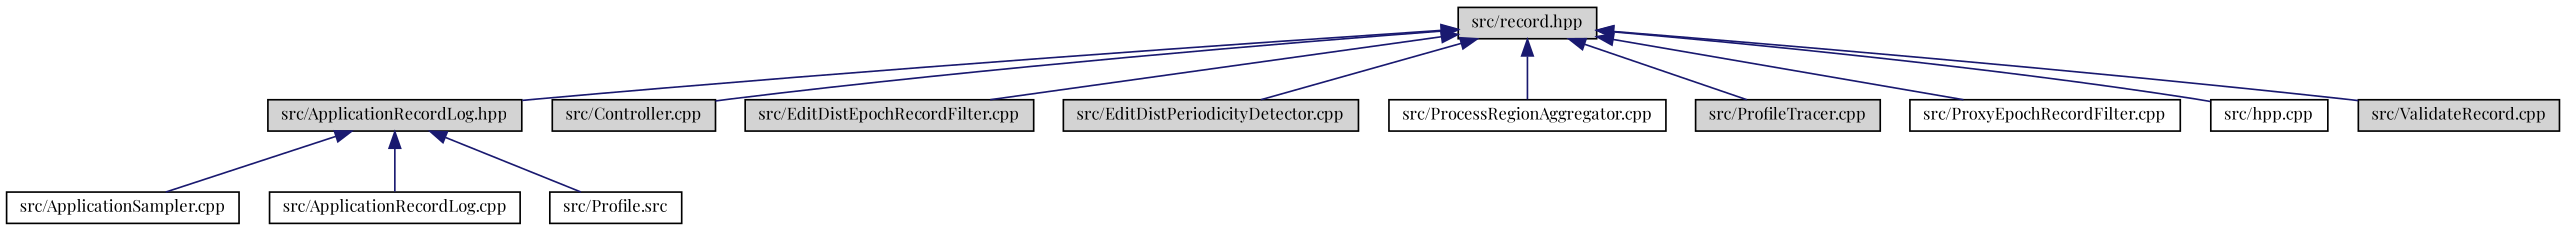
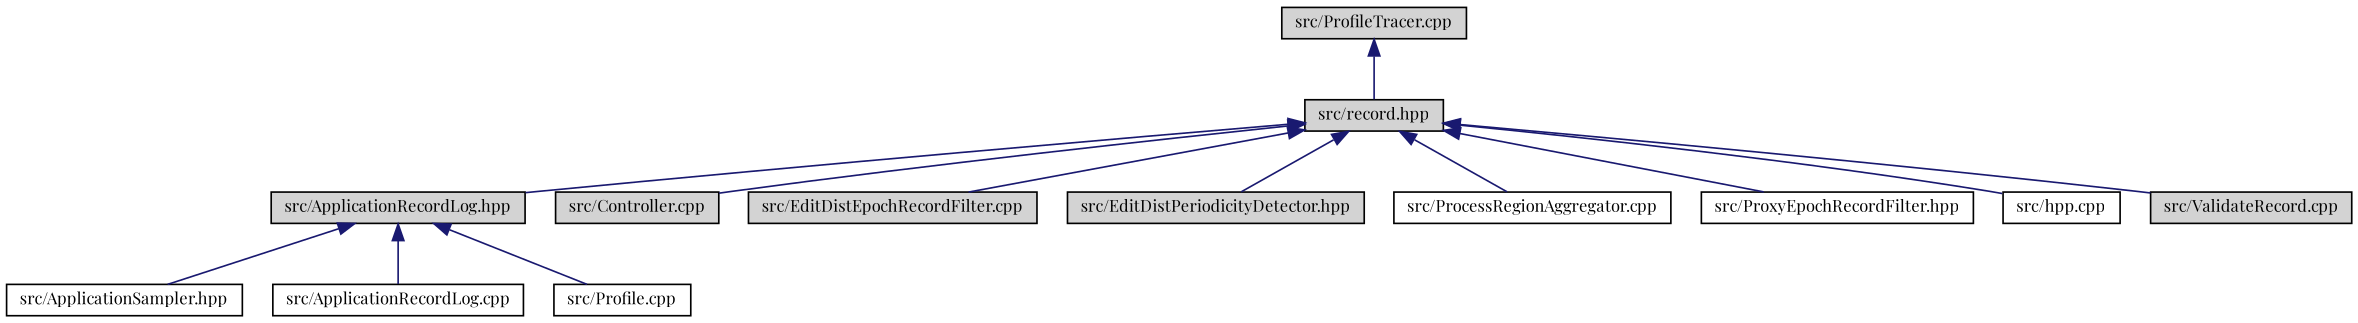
edge "src/ProfileTracer.cpp" -> "src/record.hpp": reversed
node "src/EditDistPeriodicityDetector.cpp": label "src/EditDistPeriodicityDetector.cpp" -> "src/EditDistPeriodicityDetector.hpp"
node "src/ProxyEpochRecordFilter.cpp": label "src/ProxyEpochRecordFilter.cpp" -> "src/ProxyEpochRecordFilter.hpp"
node "src/ApplicationSampler.cpp": label "src/ApplicationSampler.cpp" -> "src/ApplicationSampler.hpp"
node "src/Profile.src": label "src/Profile.src" -> "src/Profile.cpp"
